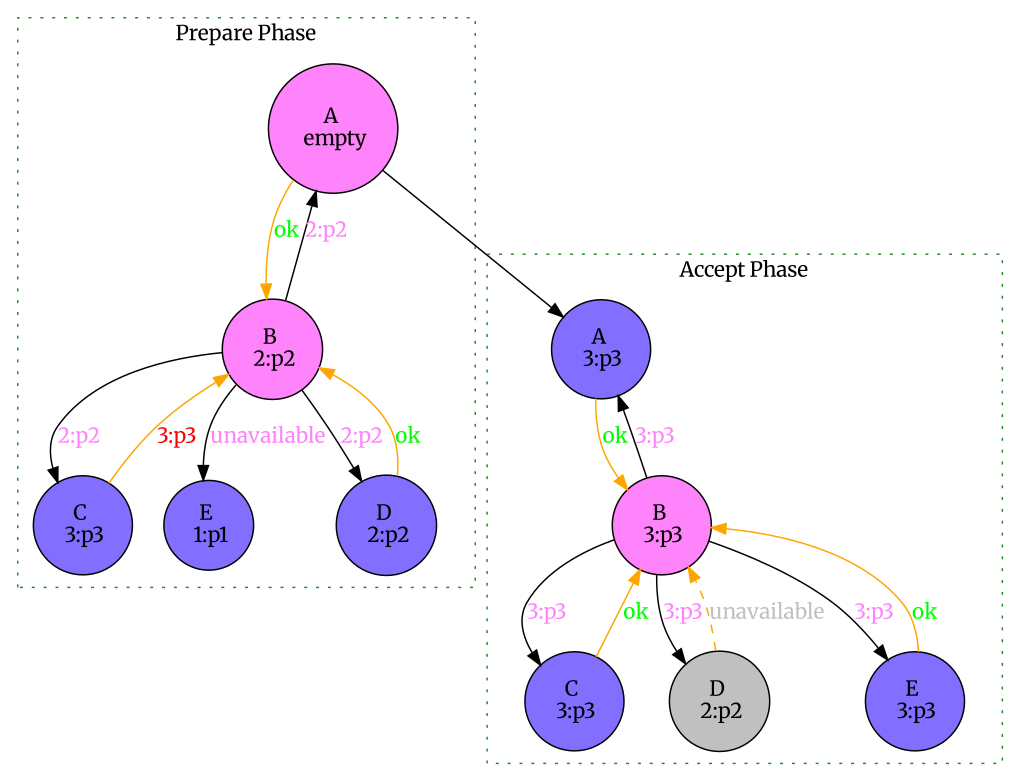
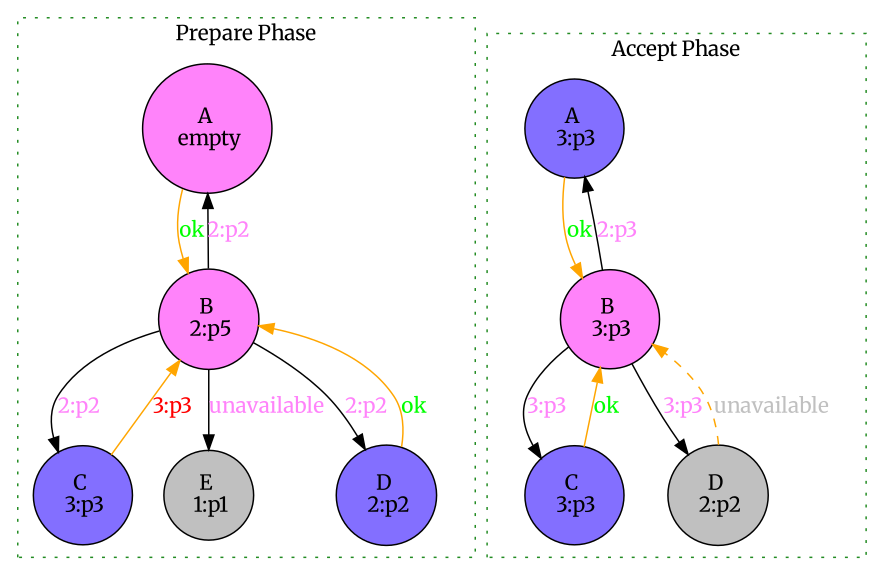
edge "A empty" -> "A 3:p3": removed
node "B 2:p2": label "B 2:p2" -> "B 2:p5"
edge "B 3:p3" -> "A 3:p3": label "3:p3" -> "2:p3"
node "E 1:p1": fillcolor slateblue1 -> grey
node "E 3:p3": removed
